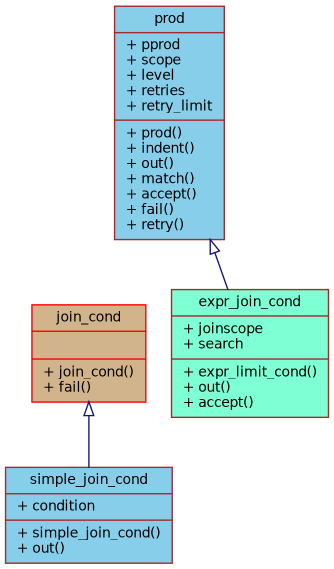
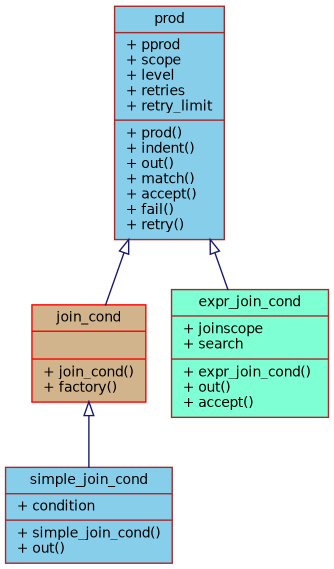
edge "join_cond" -> "prod": added
node "expr_join_cond": text "+ expr_limit_cond()" -> "+ expr_join_cond()"
node "join_cond": text "+ fail()" -> "+ factory()"
